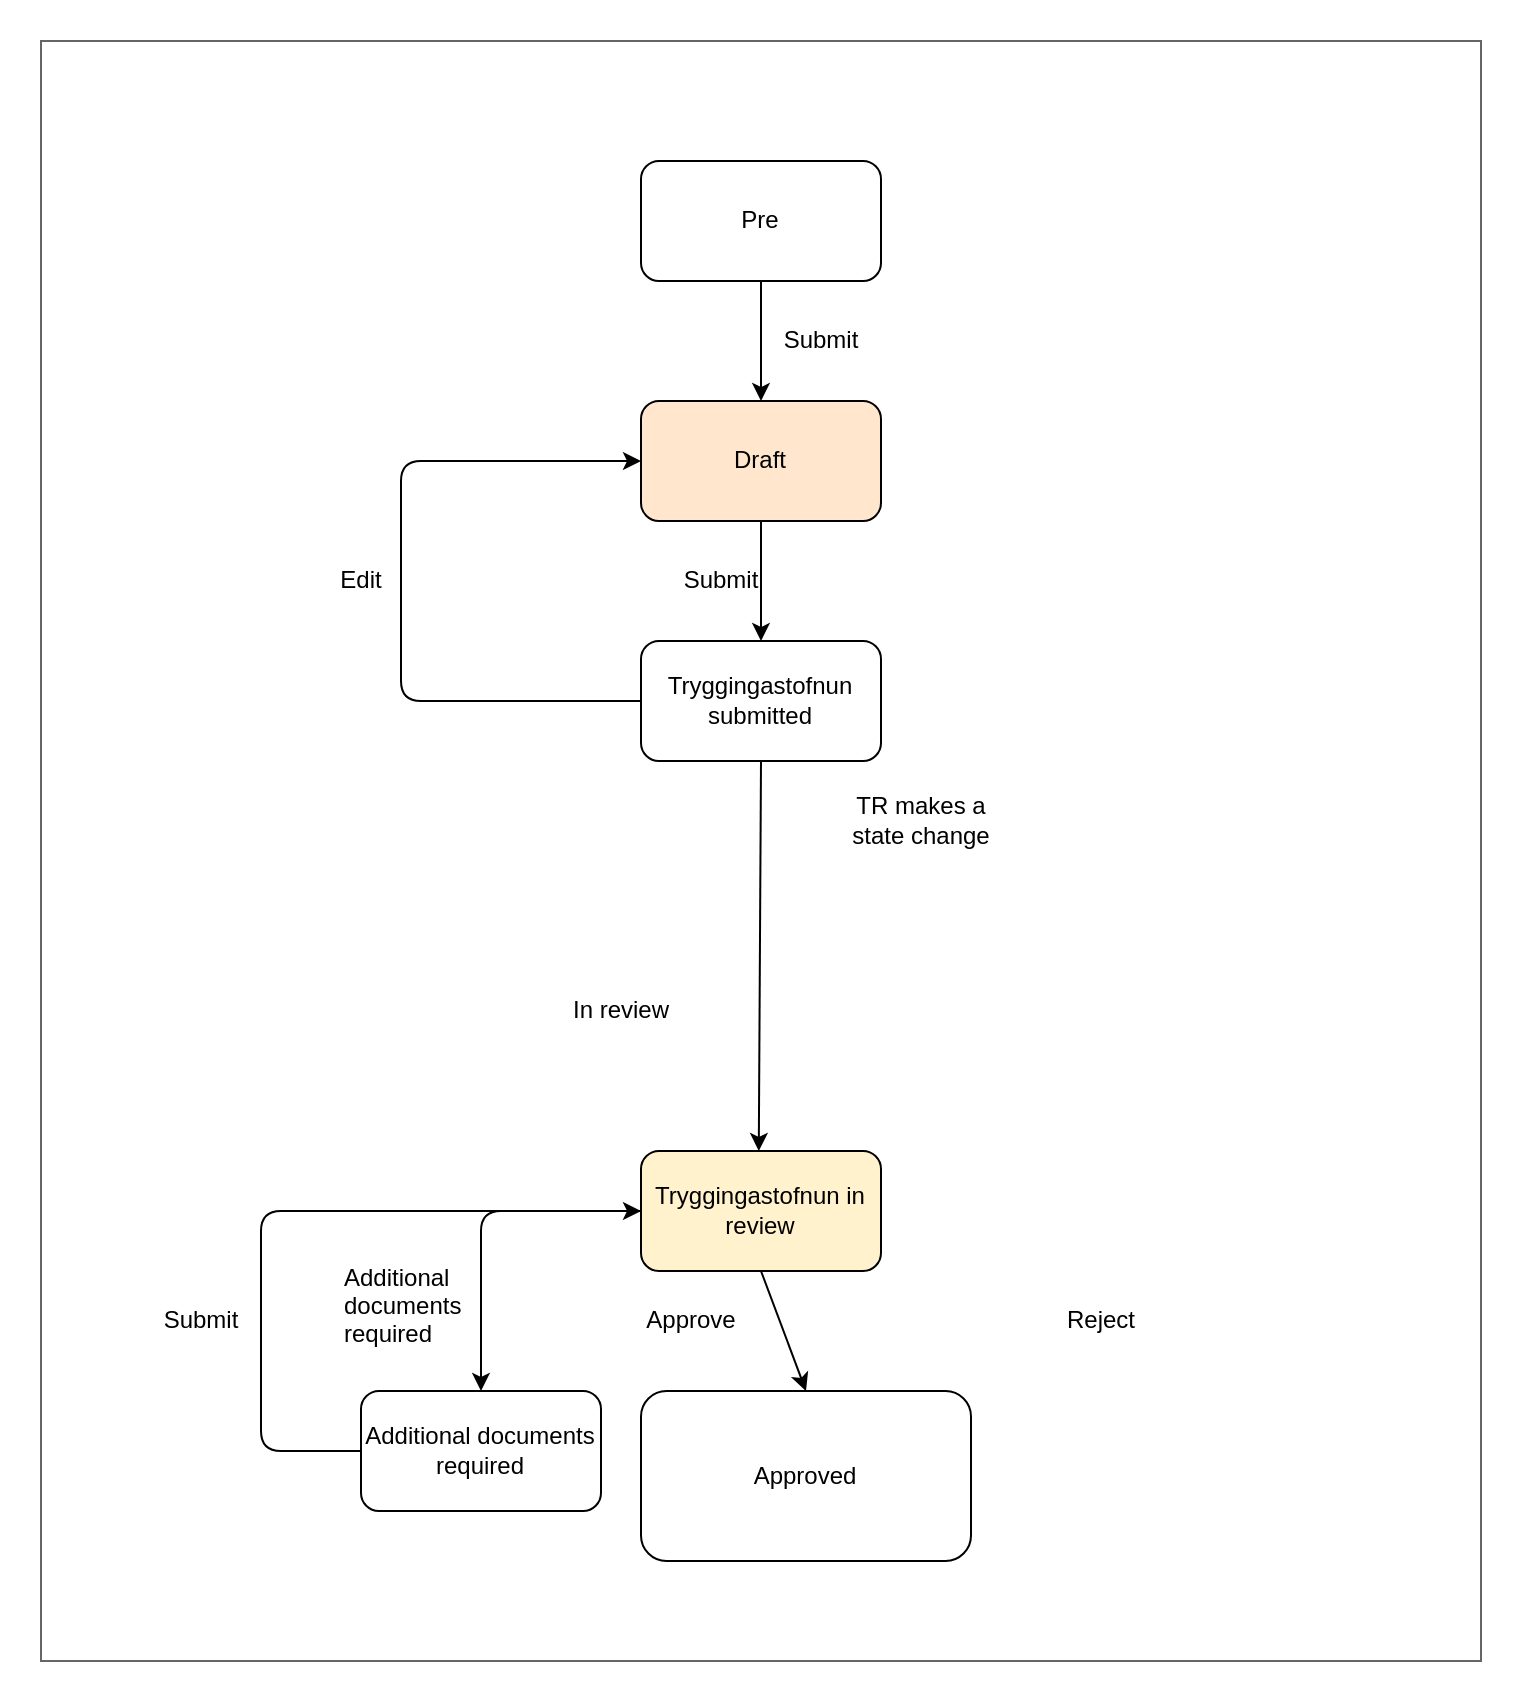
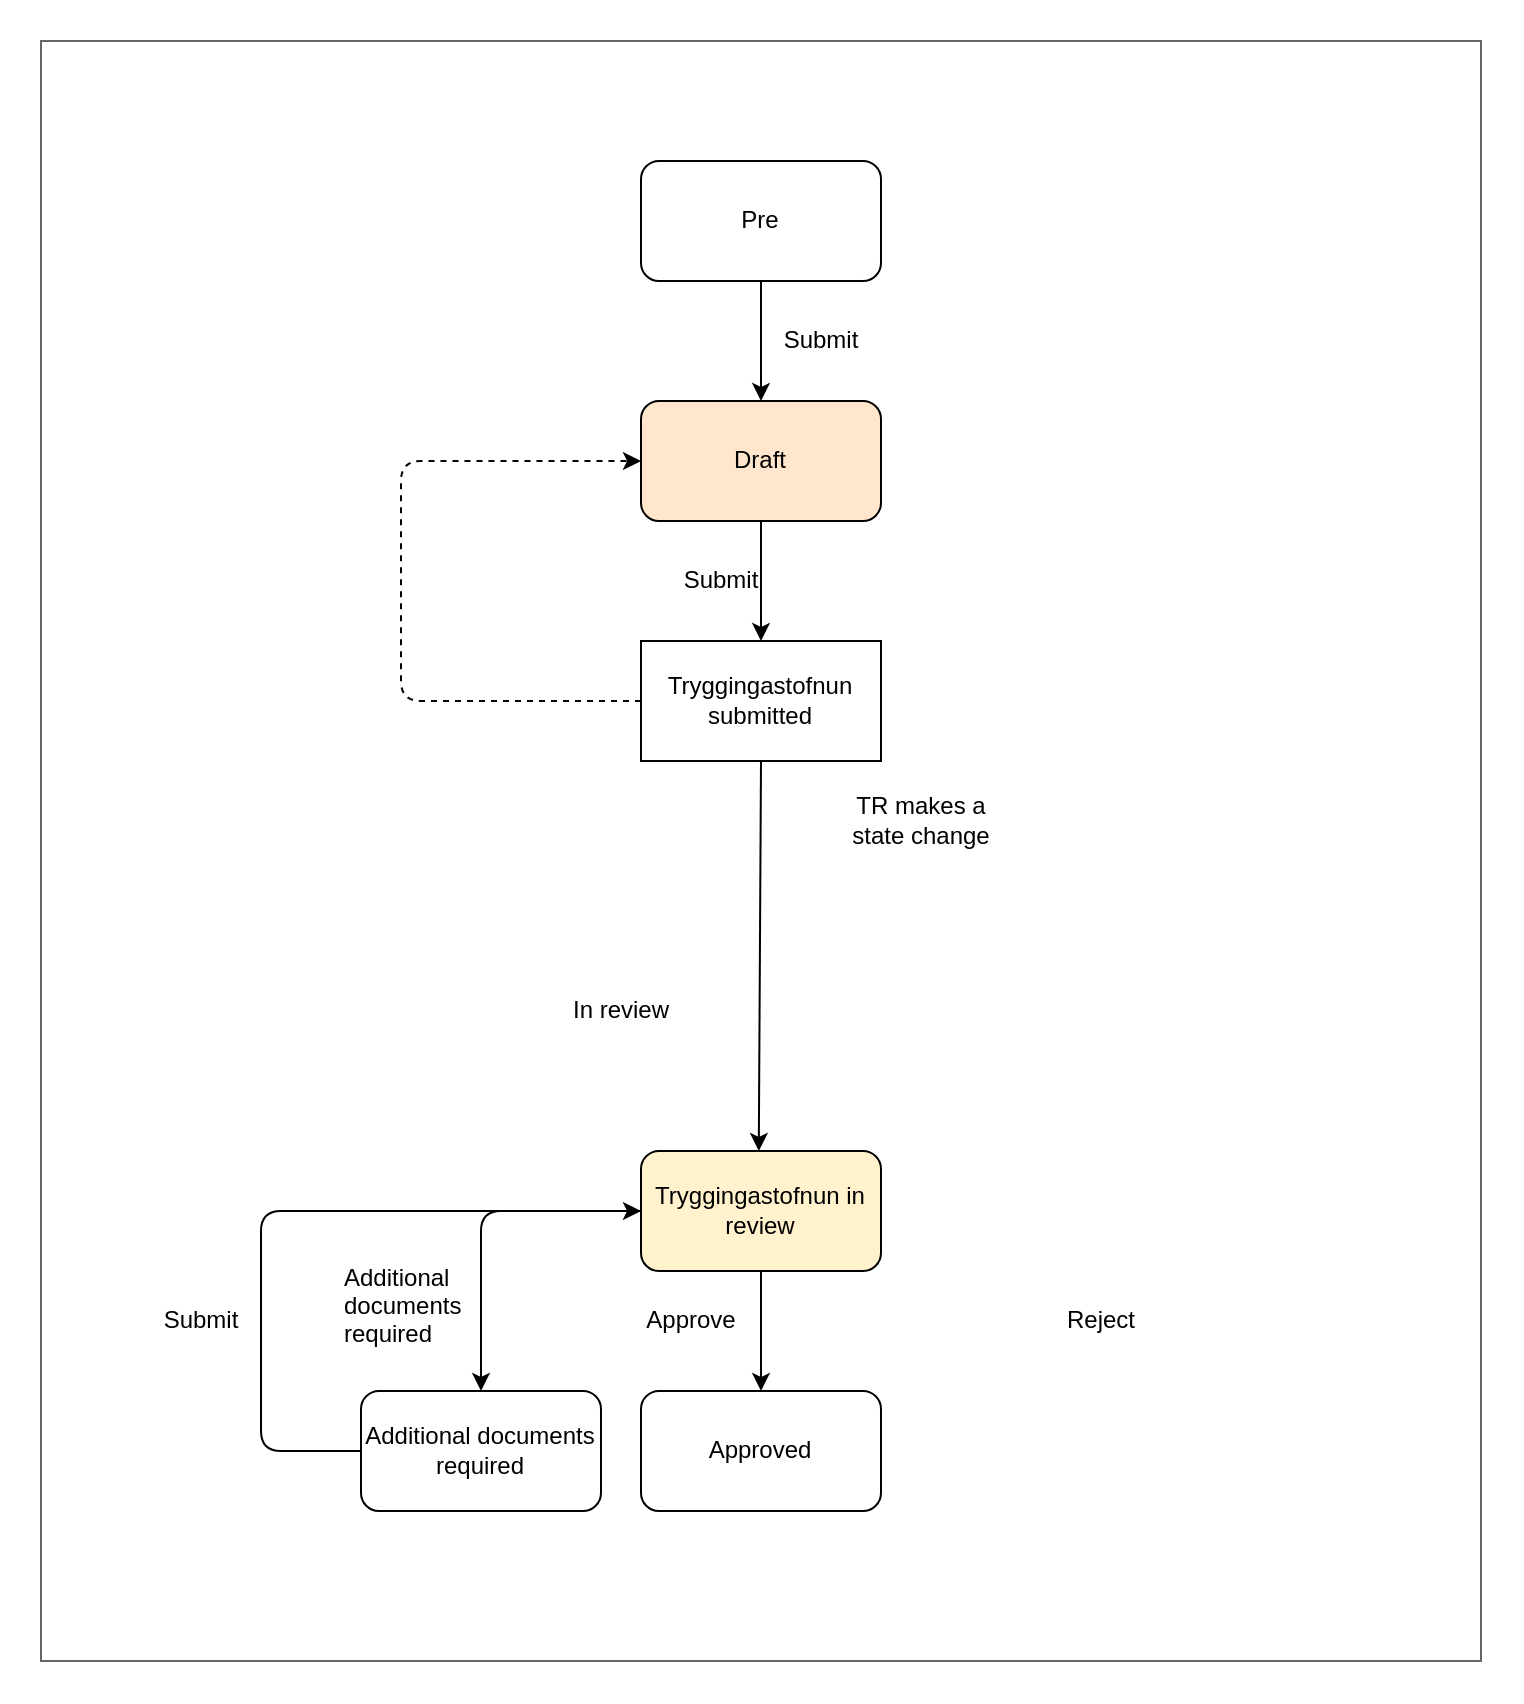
node "Edit": removed
edge "Tryggingastofnun submitted" -> "Draft": style solid -> dashed
node "Tryggingastofnun submitted": shape rounded rectangle -> rectangle
node "Approved": size 330x170 -> 240x120
